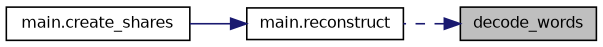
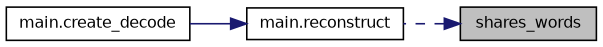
node "main.create_shares": label "main.create_shares" -> "main.create_decode"
node "decode_words": label "decode_words" -> "shares_words"
